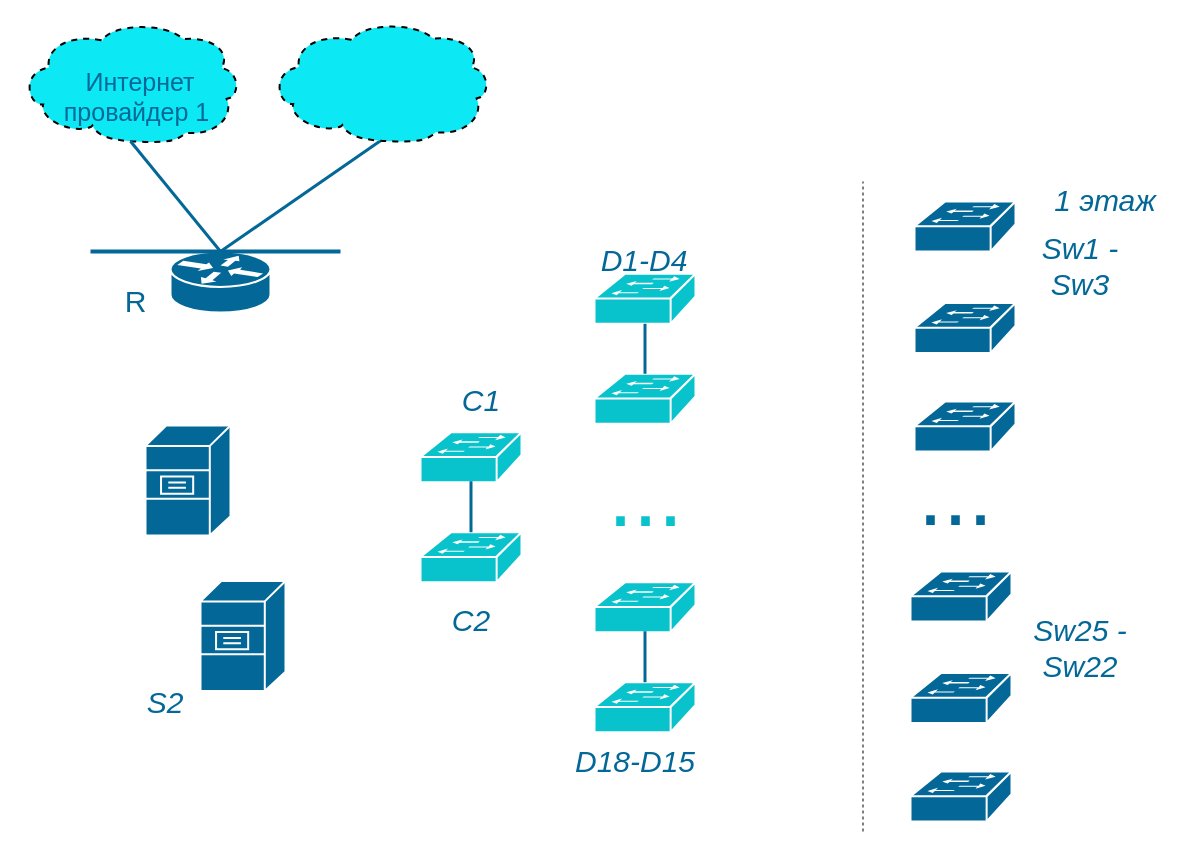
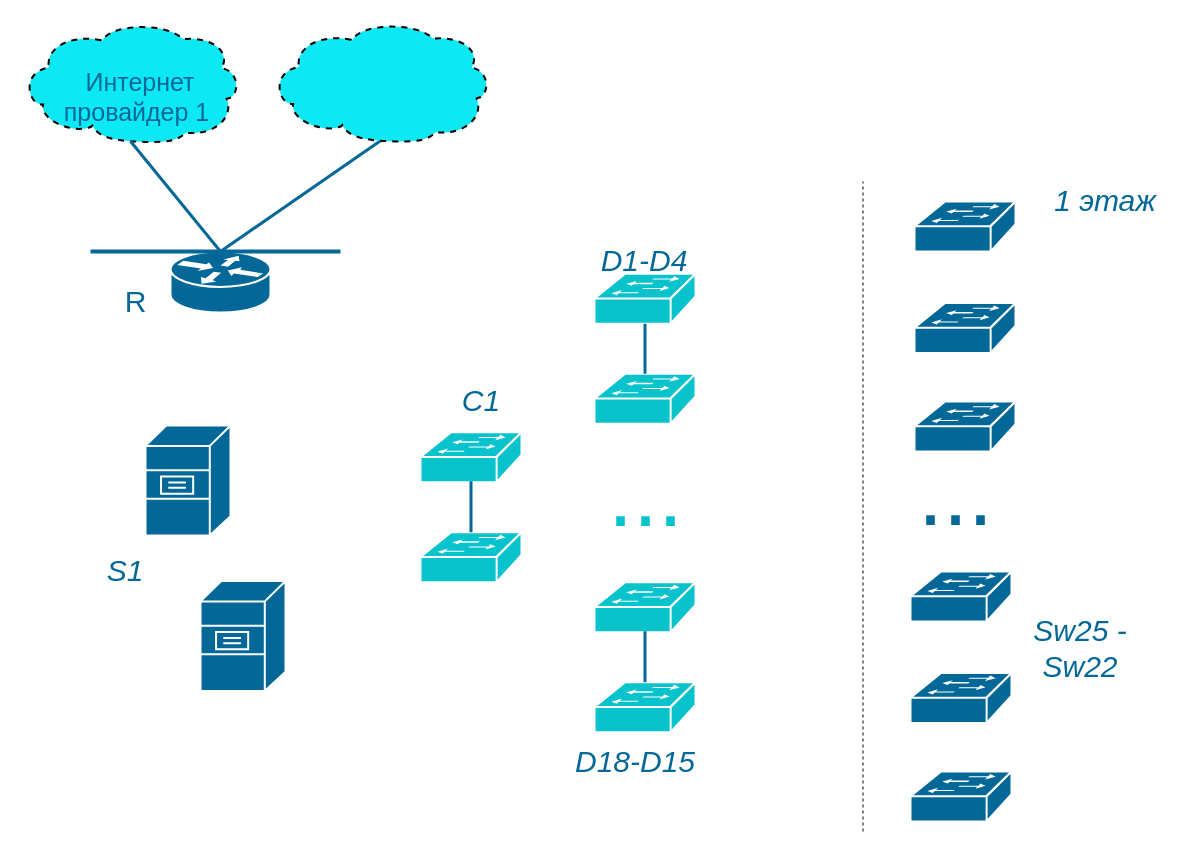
node "Sw1 - Sw3": removed
node "S1": added
node "C2": removed
node "S2": removed
